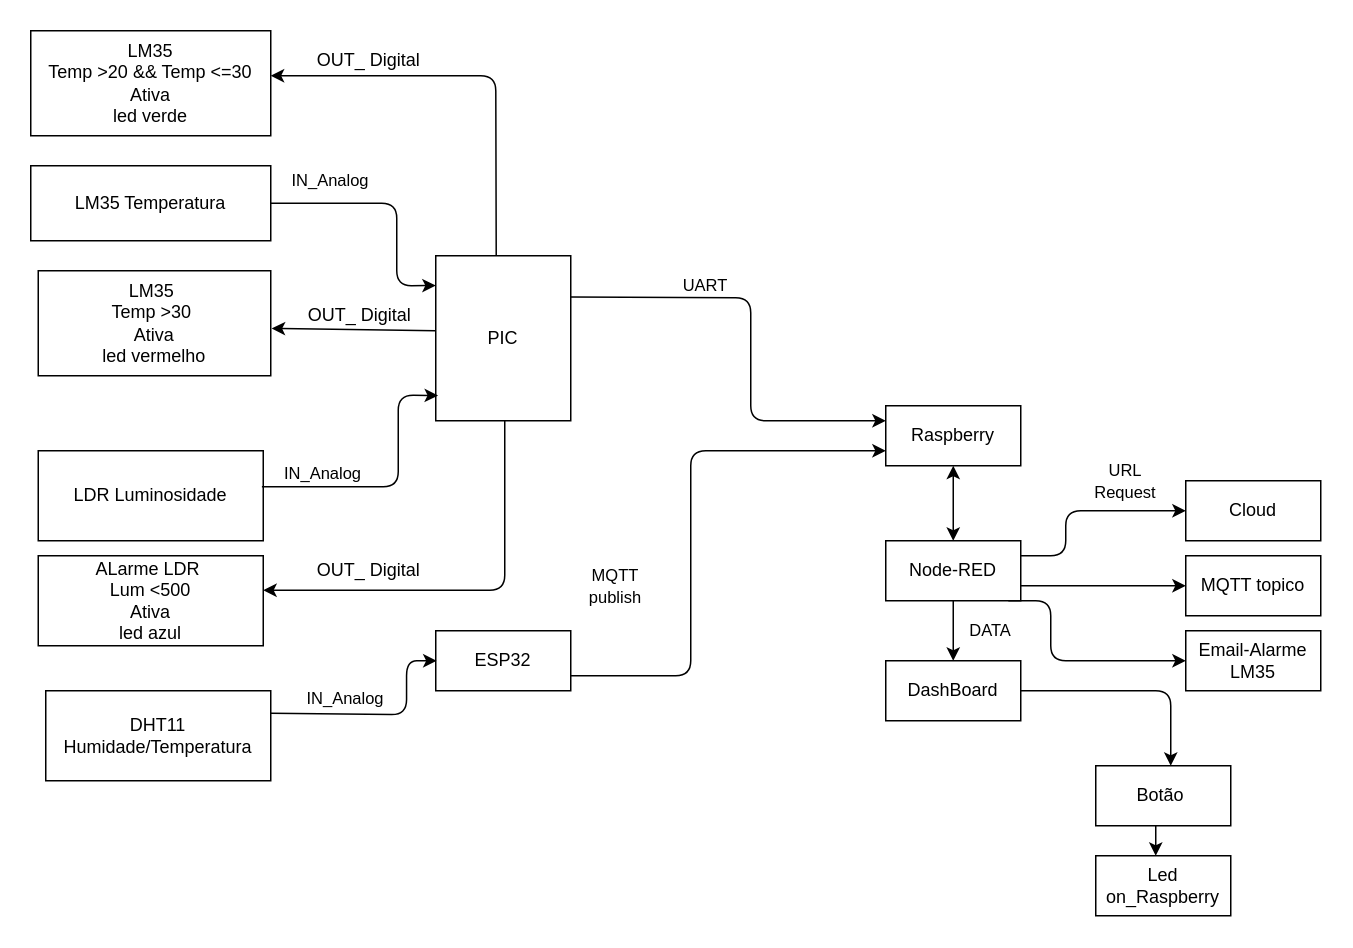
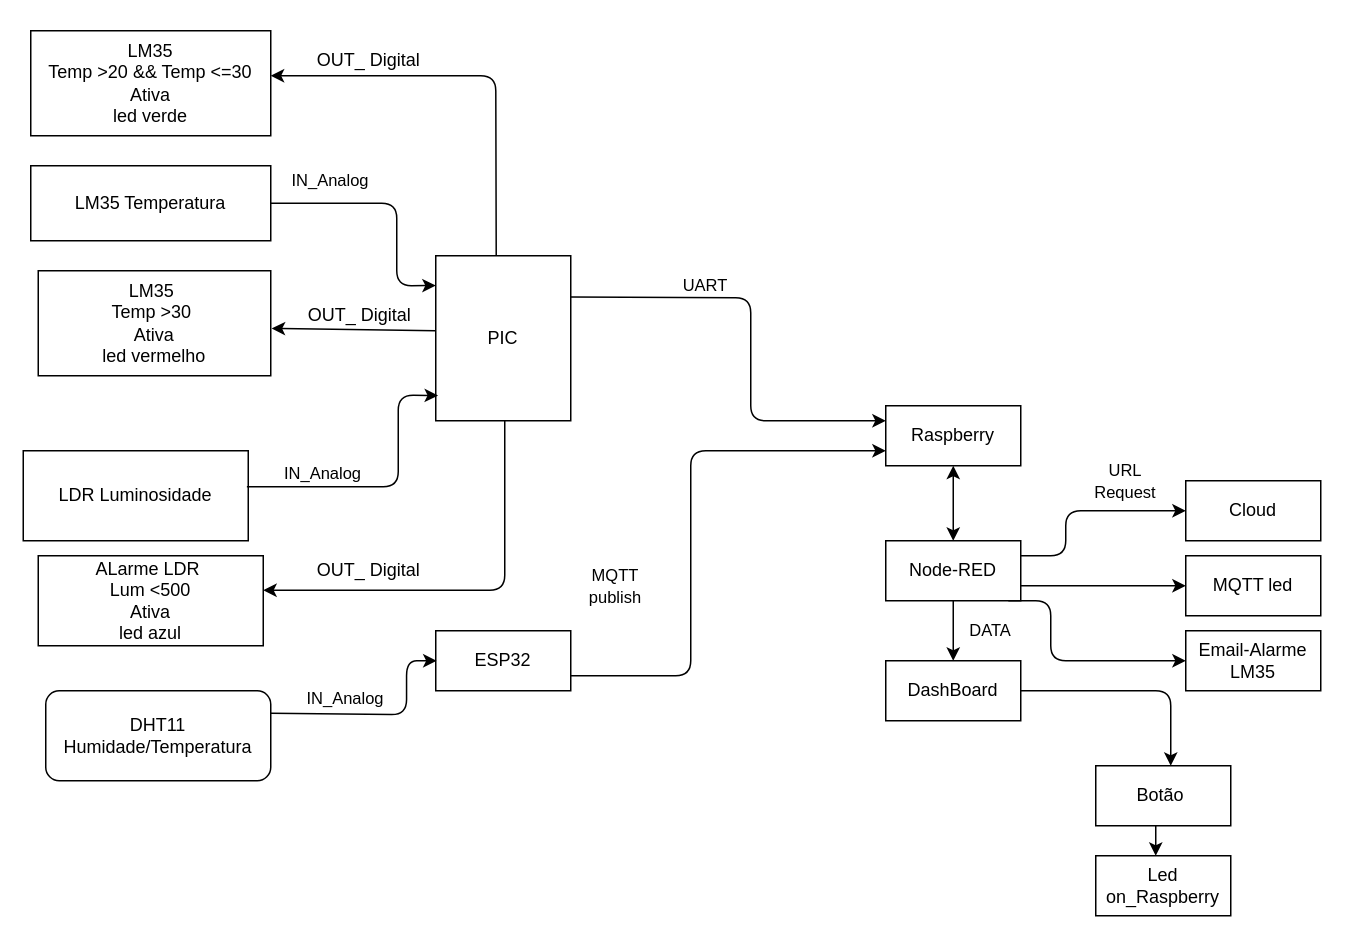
node "LDR Luminosidade": moved (151, 496) -> (136, 496)
node "MQTT topico": label "MQTT topico" -> "MQTT led"
node "DHT11 Humidade/Temperatura": shape rectangle -> rounded rectangle
